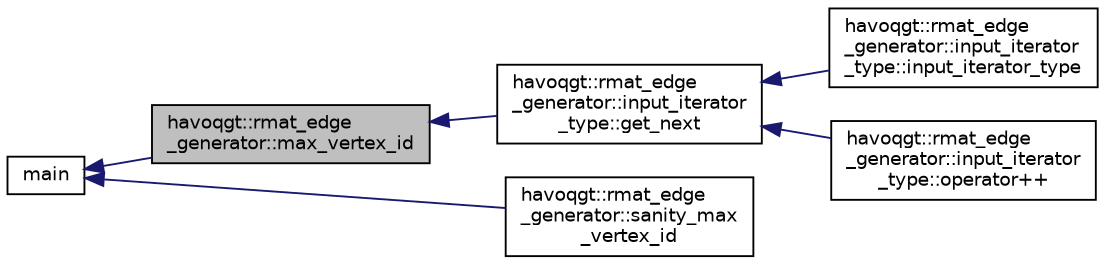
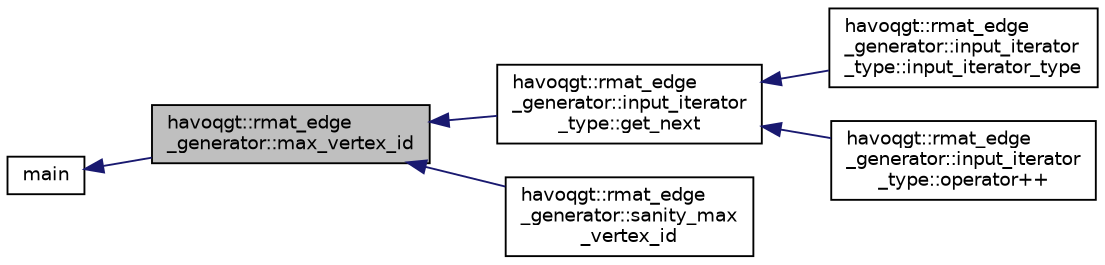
edge "havoqgt::rmat_edge _generator::sanity_max _vertex_id" -> "main": now "havoqgt::rmat_edge _generator::sanity_max _vertex_id" -> "havoqgt::rmat_edge _generator::max_vertex_id"
